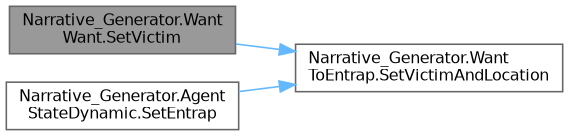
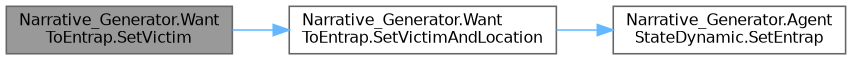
node "Narrative_Generator.Want Want.SetVictim": label "Narrative_Generator.Want Want.SetVictim" -> "Narrative_Generator.Want ToEntrap.SetVictim"
edge "Narrative_Generator.Agent StateDynamic.SetEntrap" -> "Narrative_Generator.Want ToEntrap.SetVictimAndLocation": reversed
